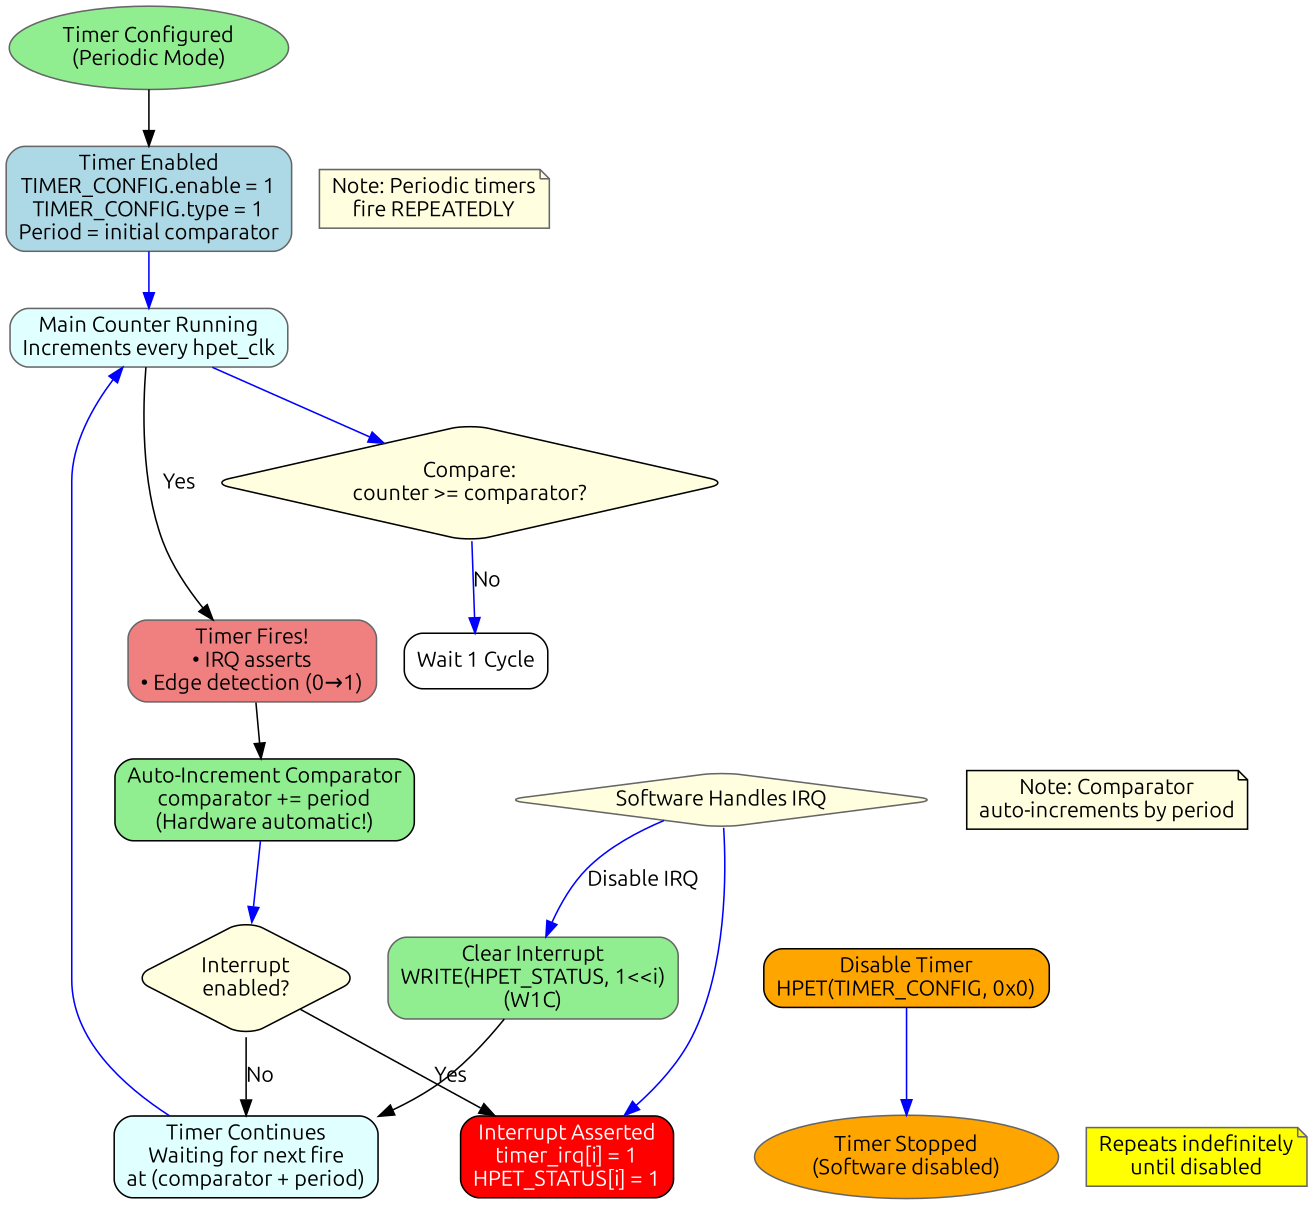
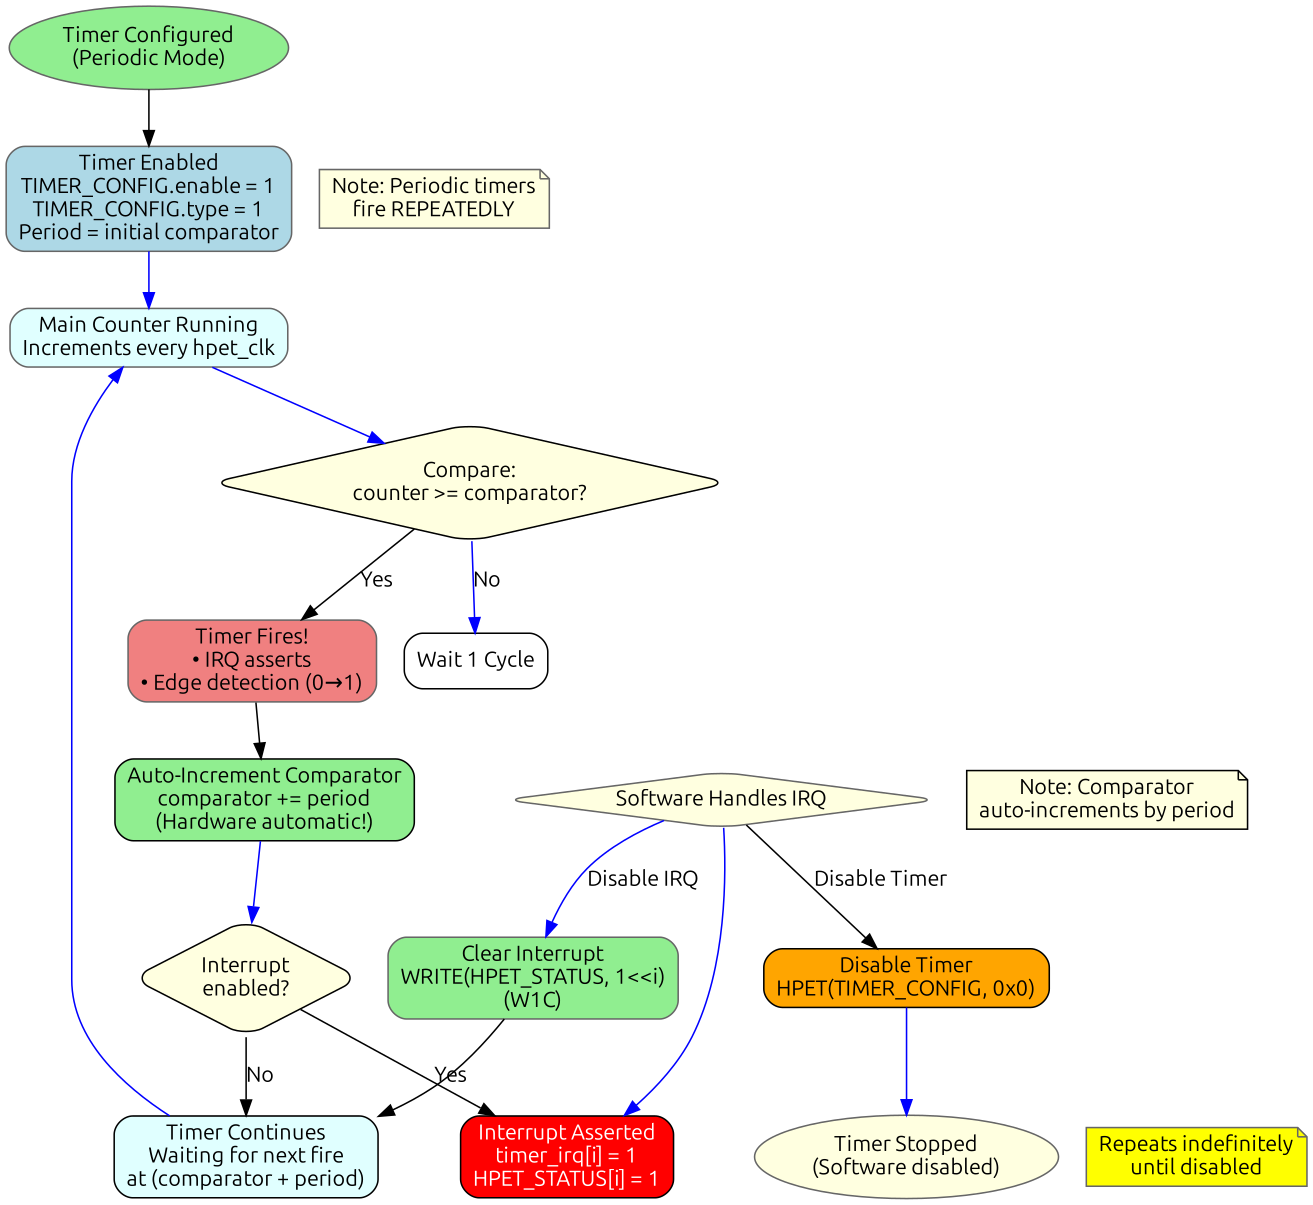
edge "Main Counter Running Increments every hpet_clk" -> "Timer Fires! • IRQ asserts • Edge detection (0→1)": now "Compare: counter >= comparator?" -> "Timer Fires! • IRQ asserts • Edge detection (0→1)"
edge "Software Handles IRQ" -> "Disable Timer HPET(TIMER_CONFIG, 0x0)": added, label "Disable Timer"
node "Timer Stopped (Software disabled)": fillcolor orange -> lightyellow
